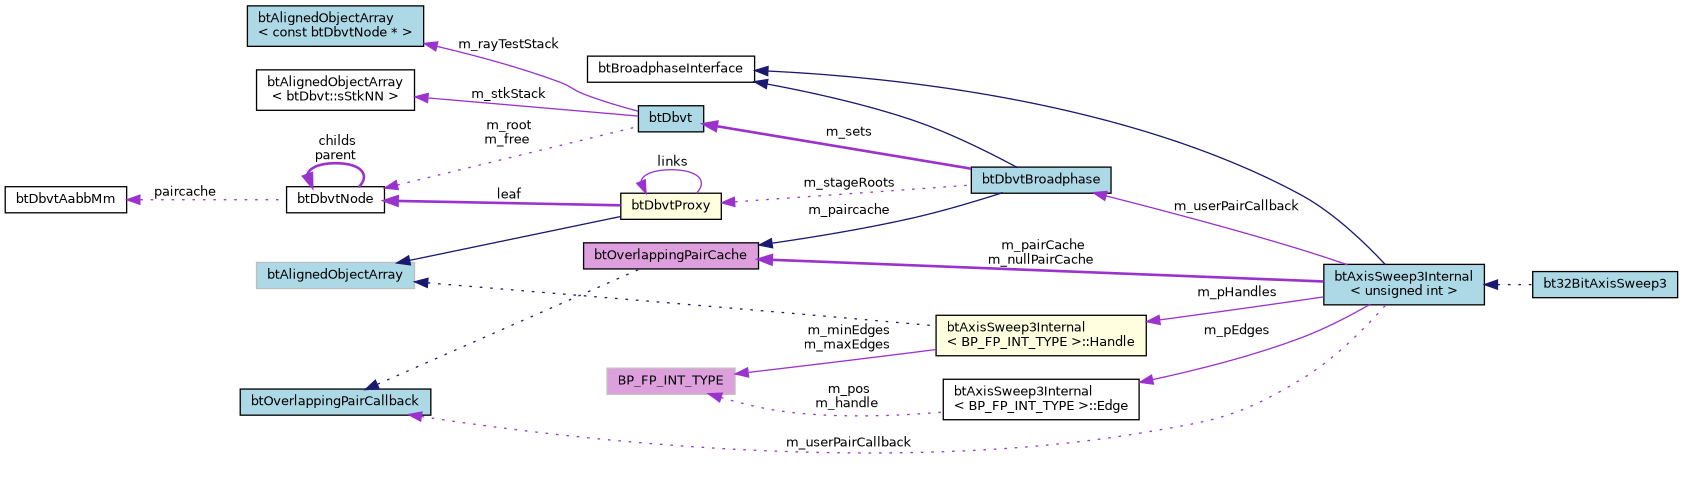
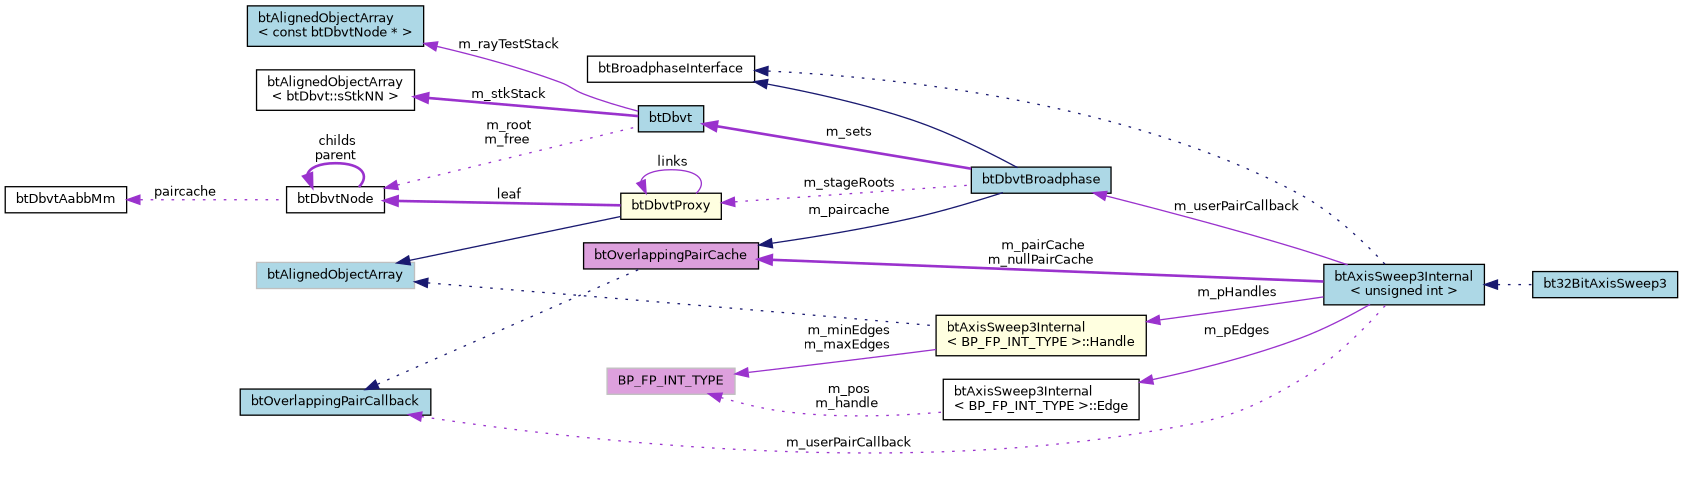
edge "btDbvt" -> "btAlignedObjectArray < btDbvt::sStkNN >": style solid -> bold
edge "btAxisSweep3Internal < unsigned int >" -> "btBroadphaseInterface": style solid -> dotted
